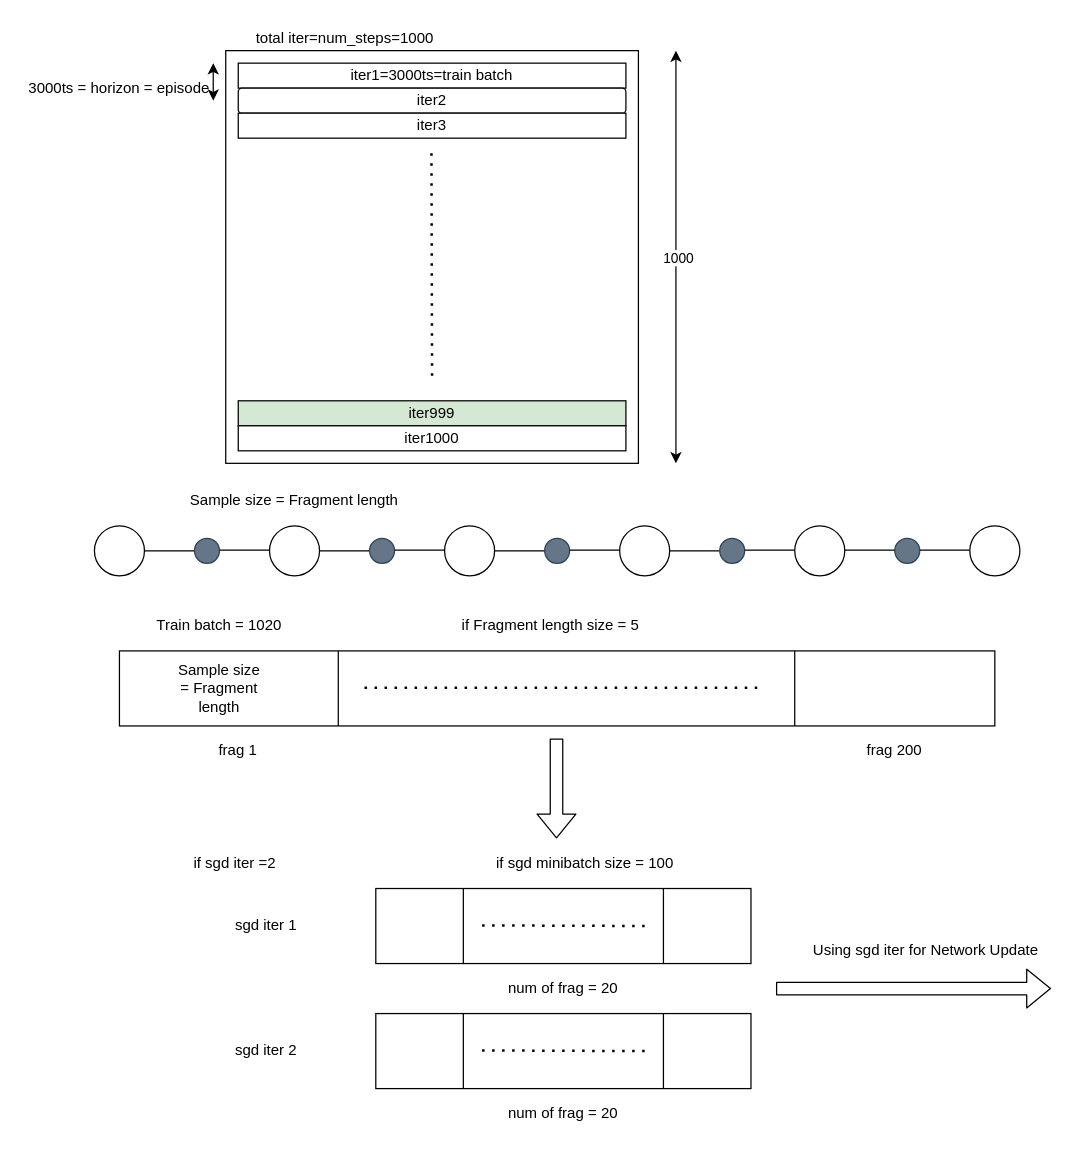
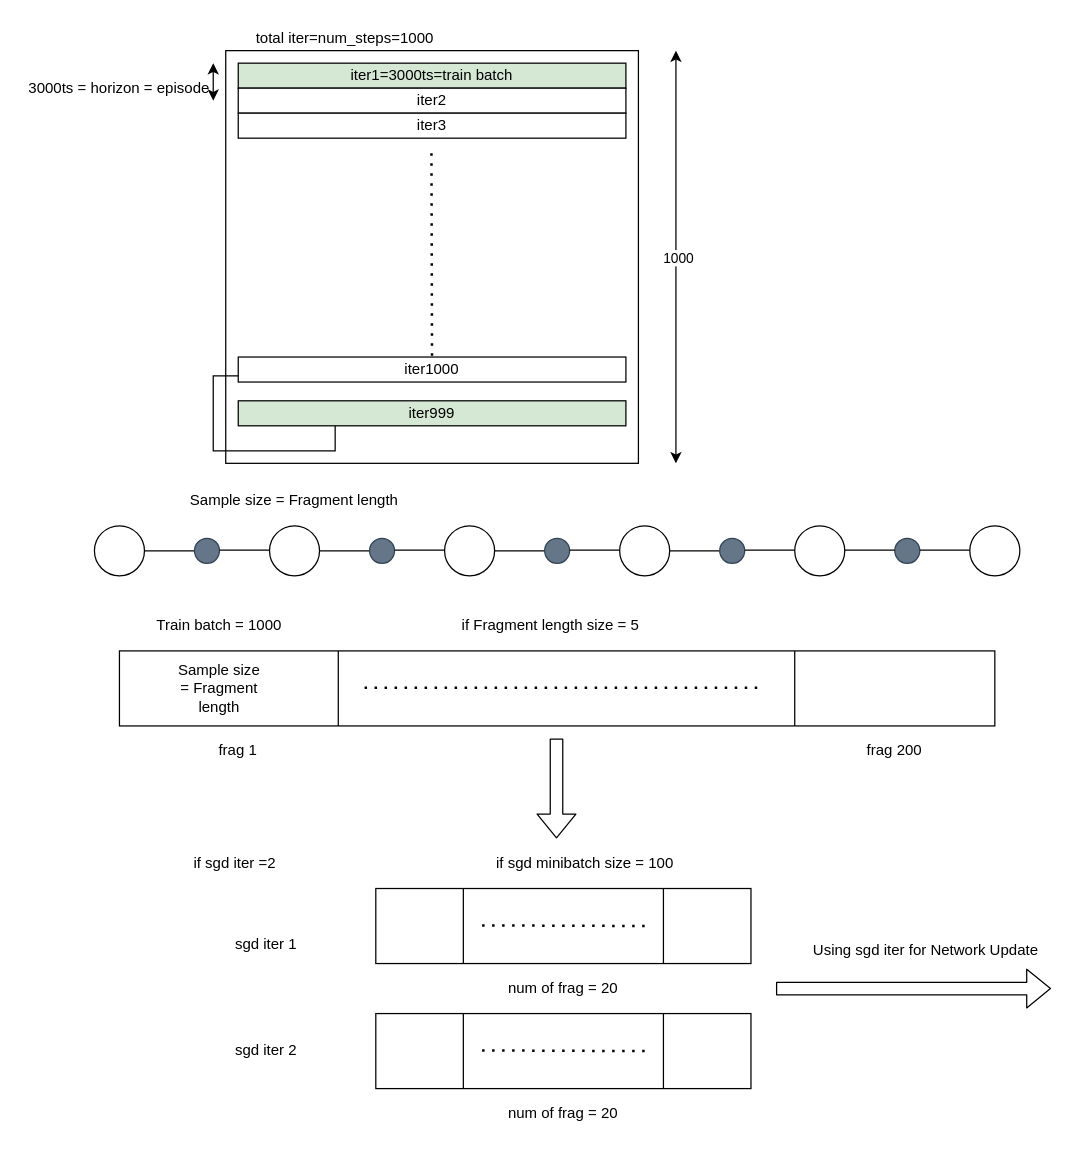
node "iter1=3000ts=train batch": fillcolor #ffffff -> #d5e8d4
node "iter2": shape rounded rectangle -> rectangle
node "iter1000": moved (432, 438) -> (432, 369)
node "Train batch = 1020": label "Train batch = 1020" -> "Train batch = 1000"
node "sgd iter 1": moved (266, 926) -> (266, 944)
